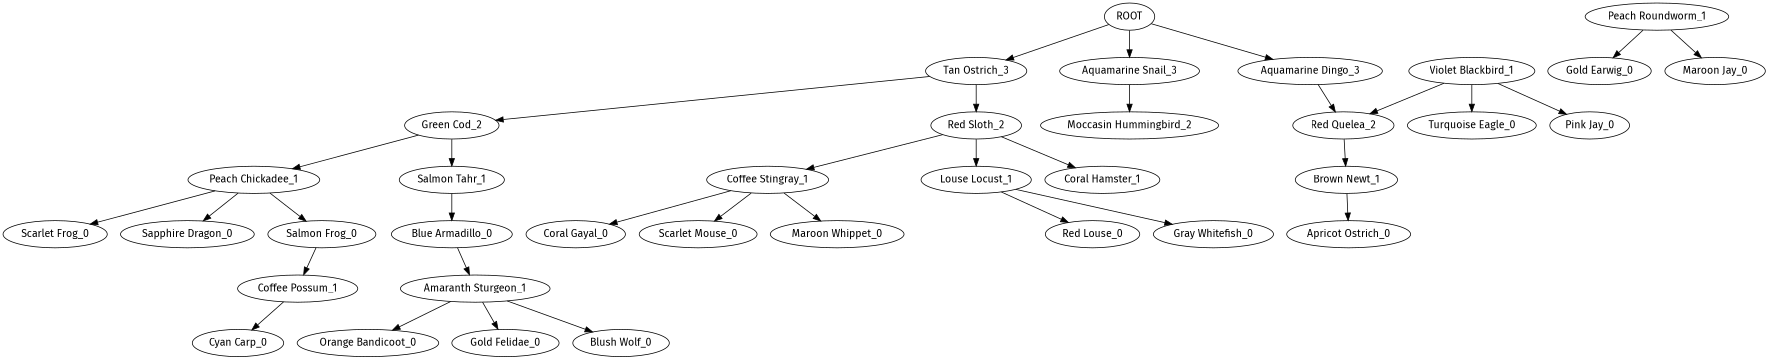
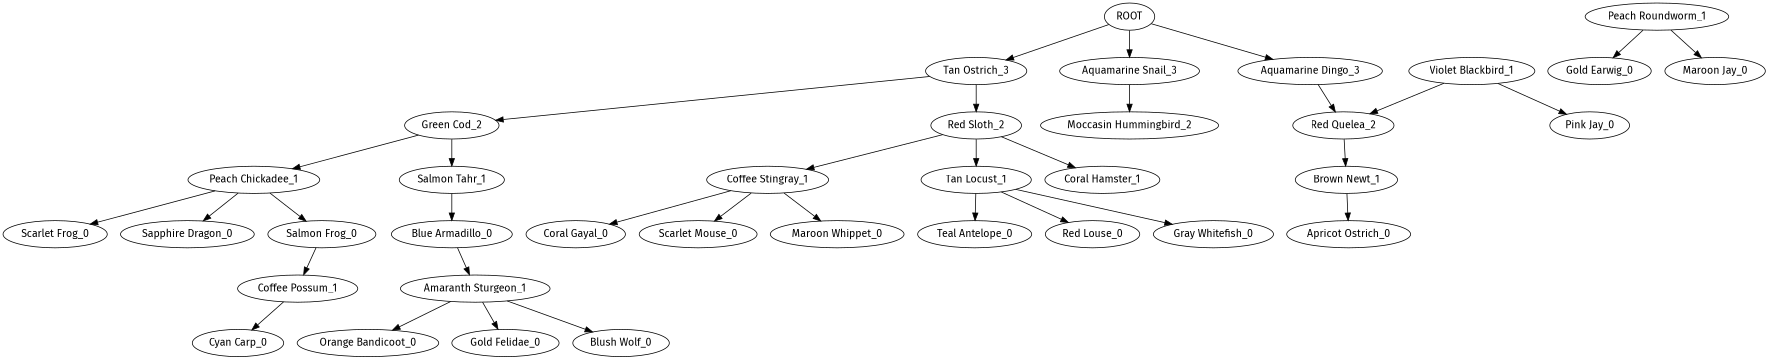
node "Turquoise Eagle_0": removed
node "Louse Locust_1": label "Louse Locust_1" -> "Tan Locust_1"
node "Teal Antelope_0": added
